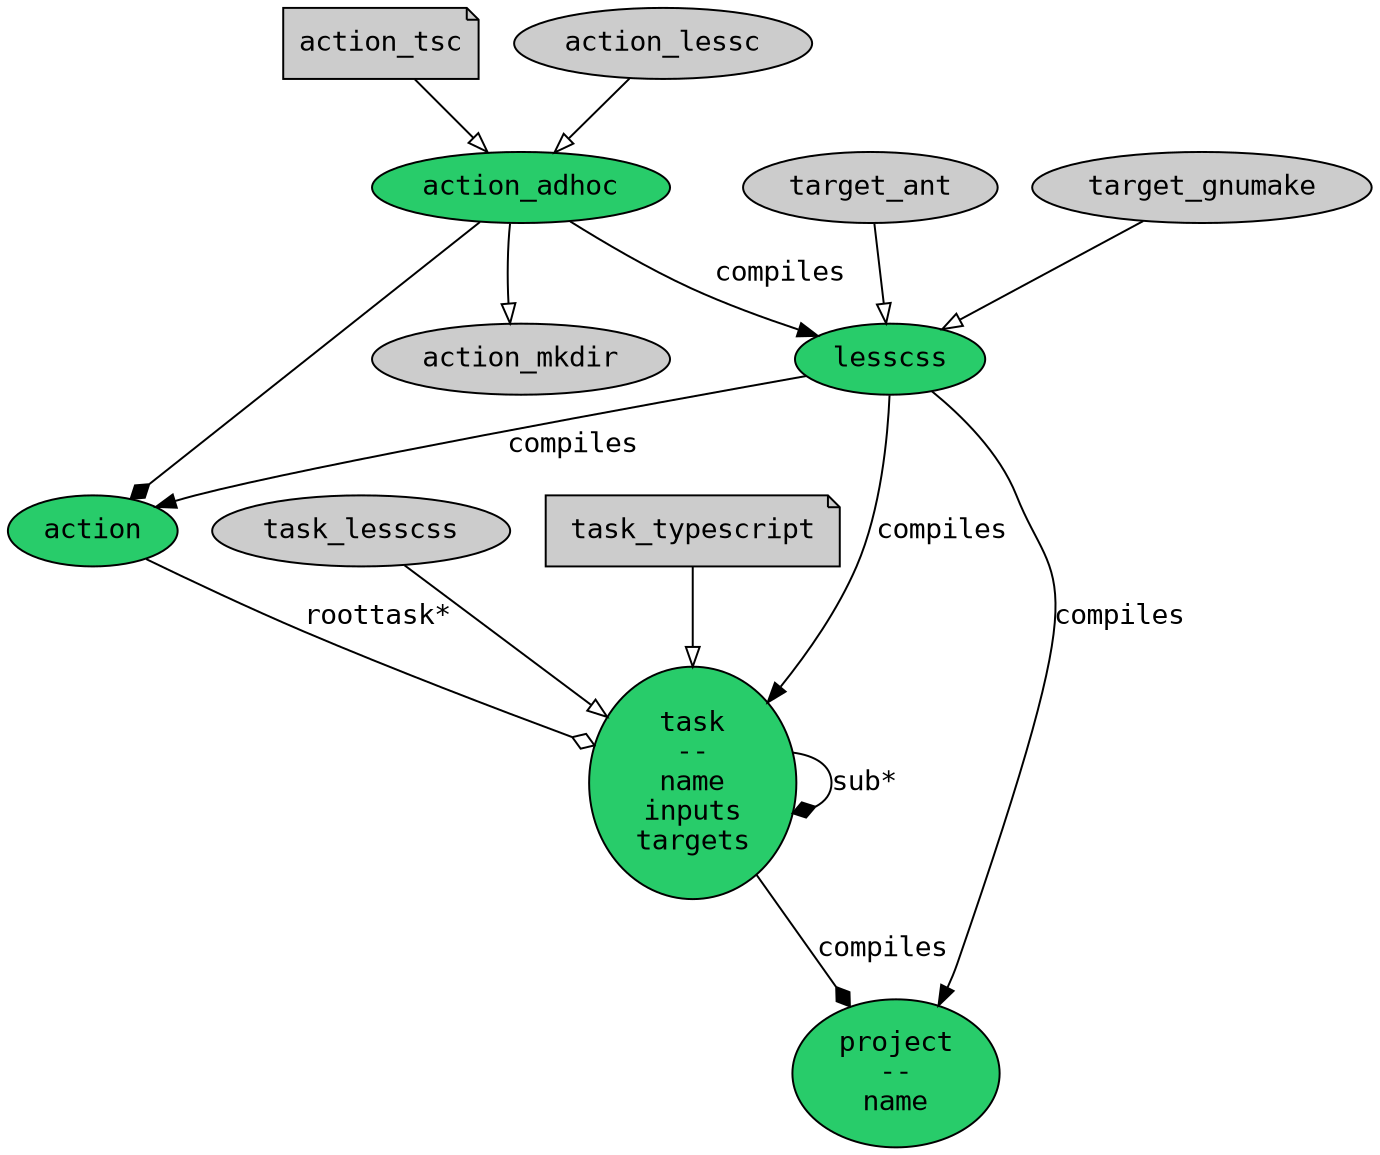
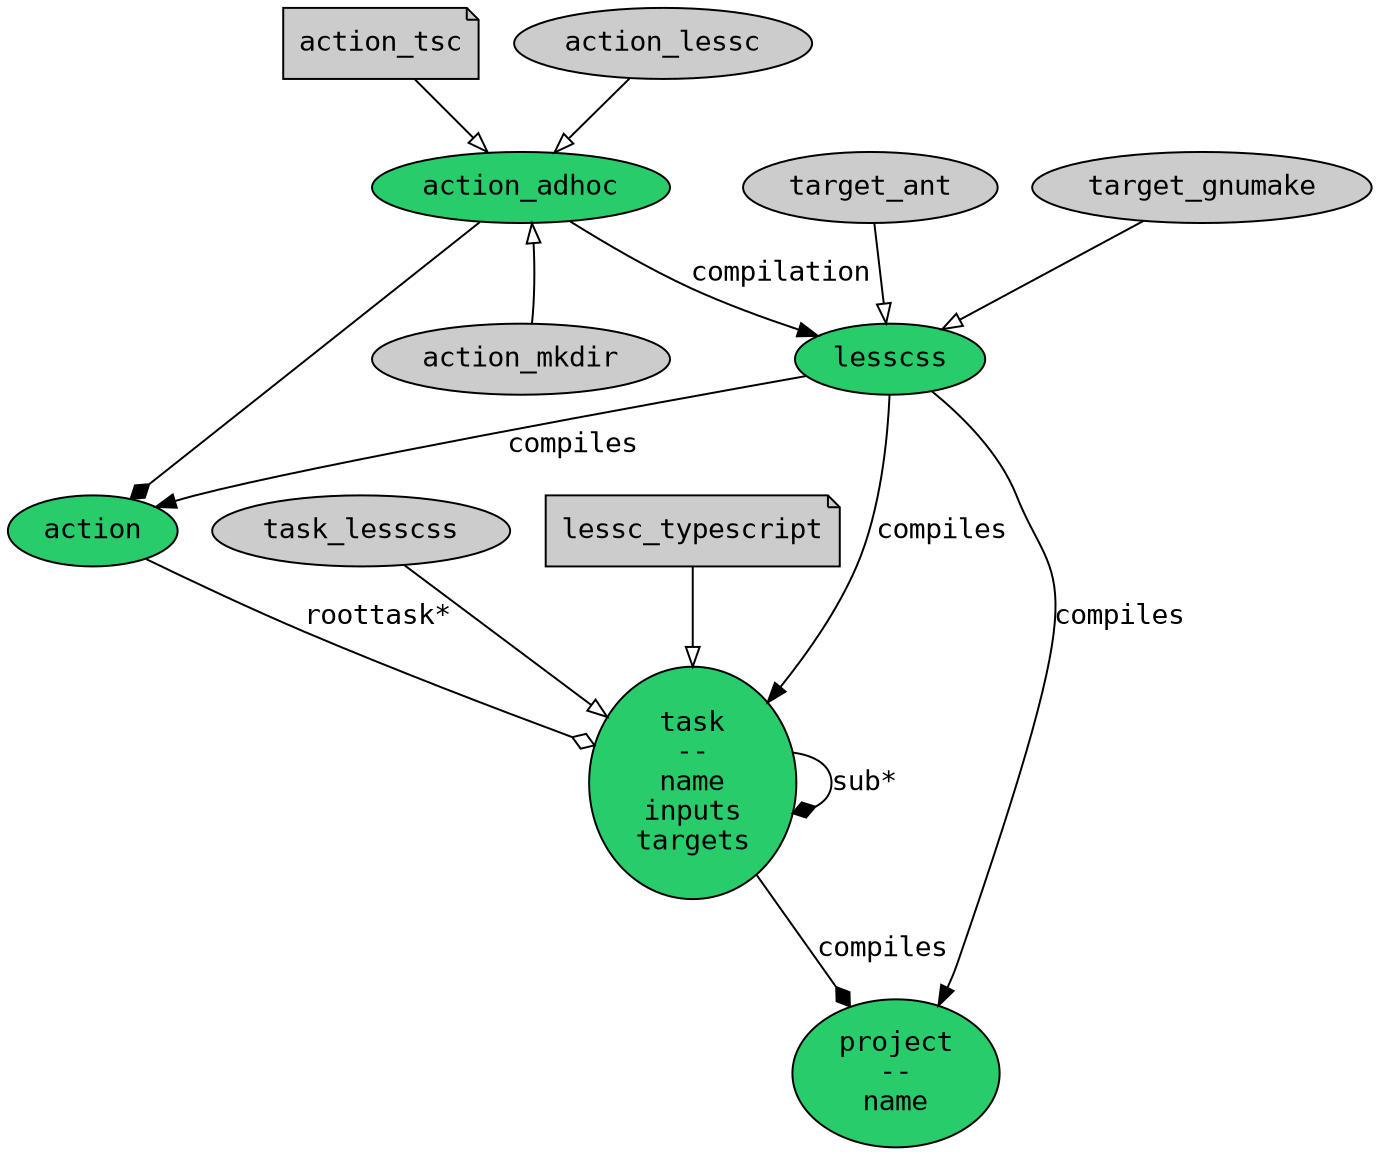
edge "action_adhoc" -> "action_mkdir": reversed
edge "action_adhoc" -> "lesscss": label "compiles" -> "compilation"
node "task_typescript": label "task_typescript" -> "lessc_typescript"
